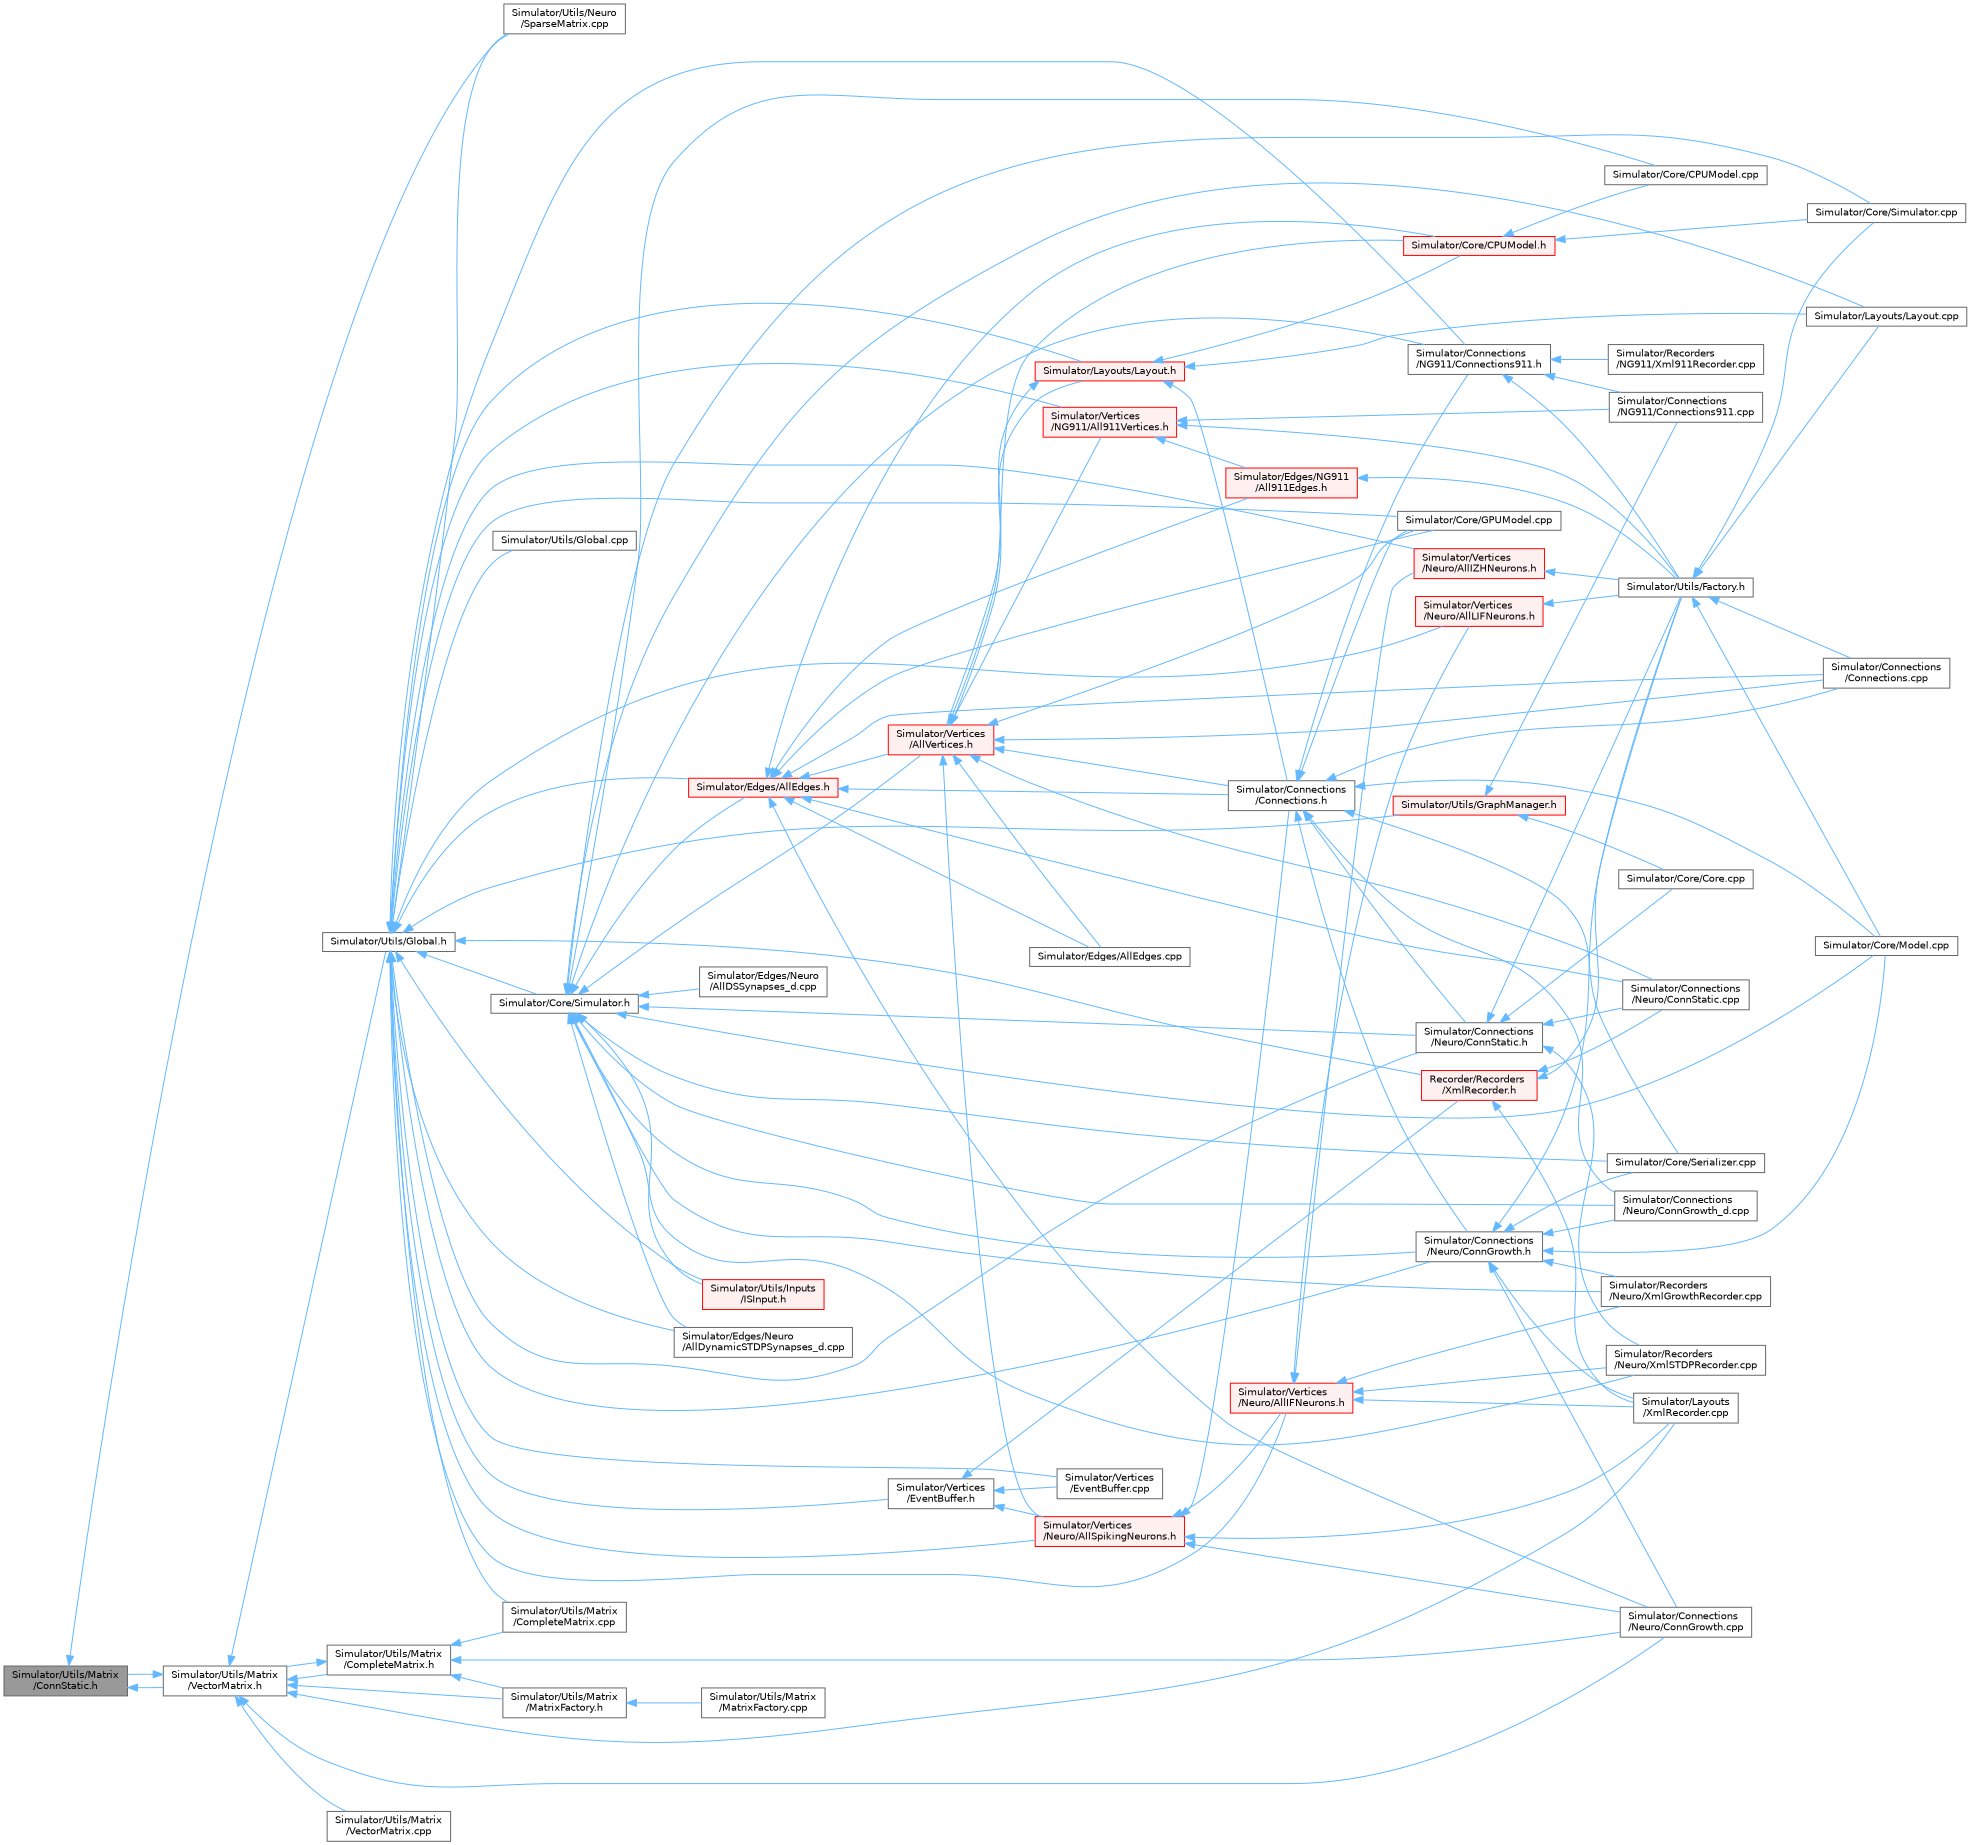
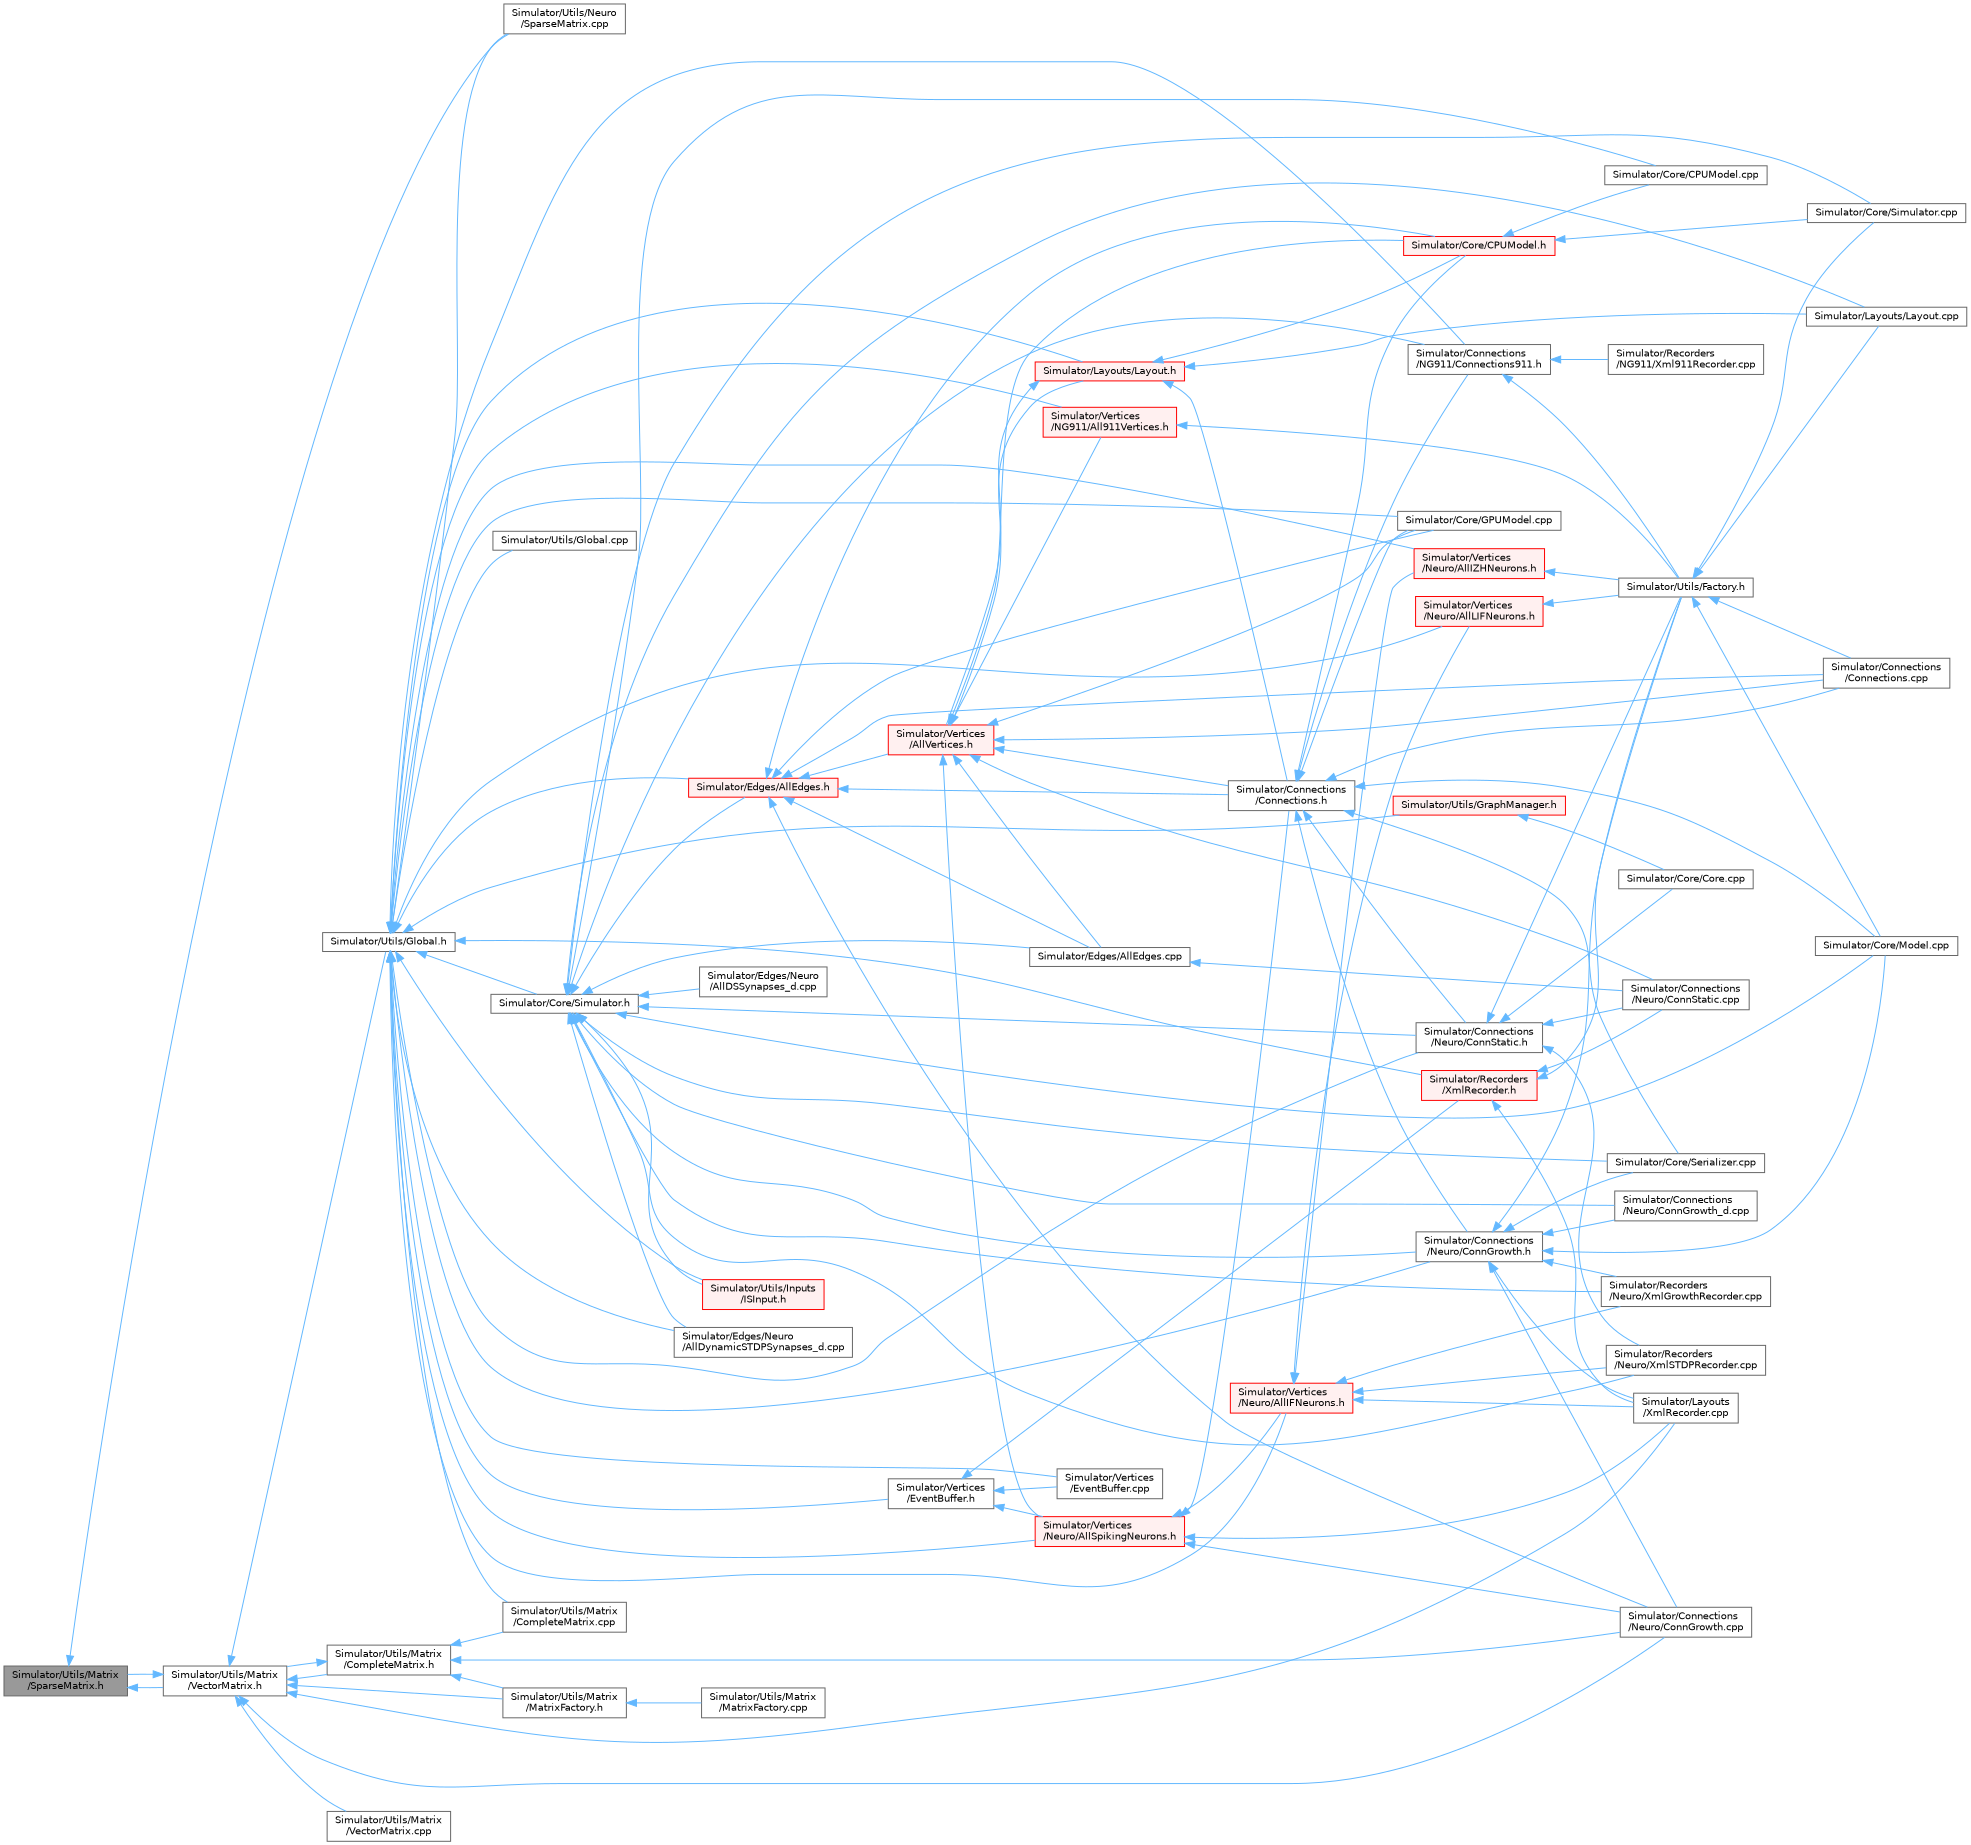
node "Simulator/Connections /NG911/Connections911.cpp": removed
node "Simulator/Edges/NG911 /All911Edges.h": removed
edge "Simulator/Vertices /AllVertices.h" -> "Simulator/Core/Simulator.h": now "Simulator/Edges/AllEdges.cpp" -> "Simulator/Core/Simulator.h"
edge "Simulator/Connections /Neuro/ConnStatic.cpp" -> "Simulator/Edges/AllEdges.h": now "Simulator/Connections /Neuro/ConnStatic.cpp" -> "Simulator/Edges/AllEdges.cpp"
edge "Simulator/Connections /Neuro/ConnGrowth_d.cpp" -> "Simulator/Connections /Connections.h": now "Simulator/Core/CPUModel.h" -> "Simulator/Connections /Connections.h"
node "Recorder/Recorders /XmlRecorder.h": label "Recorder/Recorders /XmlRecorder.h" -> "Simulator/Recorders /XmlRecorder.h"
node "Simulator/Utils/Matrix /ConnStatic.h": label "Simulator/Utils/Matrix /ConnStatic.h" -> "Simulator/Utils/Matrix /SparseMatrix.h"
